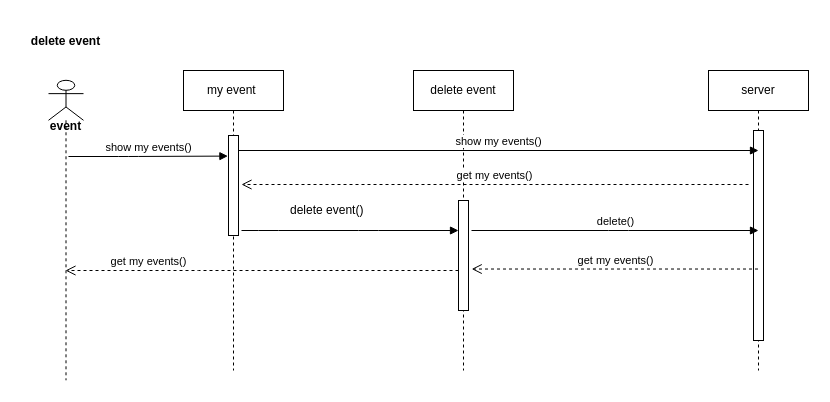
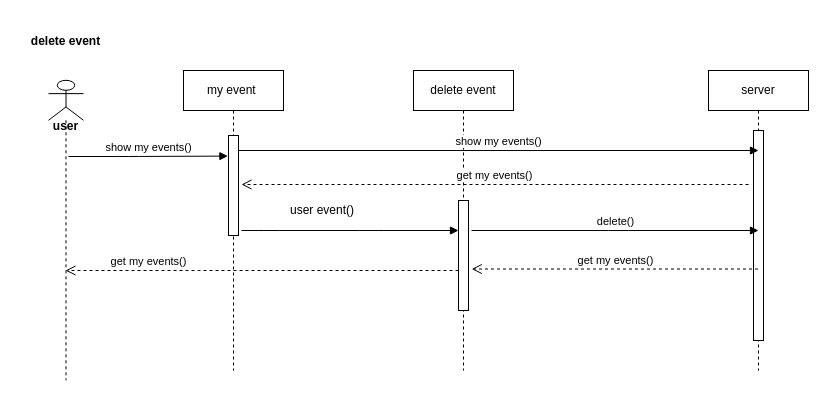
node "event": label "event" -> "user"
node "delete event()": label "delete event()" -> "user event()"
